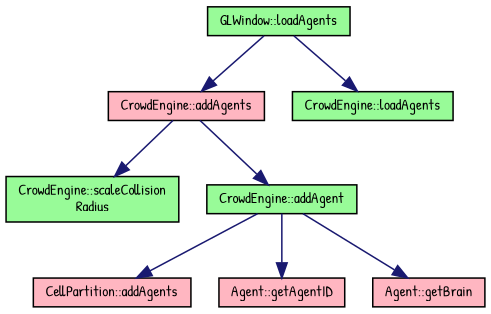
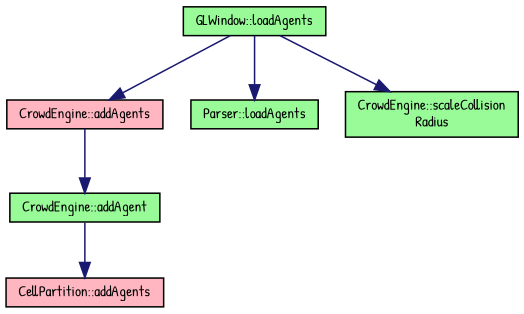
node "CrowdEngine::loadAgents": label "CrowdEngine::loadAgents" -> "Parser::loadAgents"
edge "CrowdEngine::addAgents" -> "CrowdEngine::scaleCollision Radius": now "GLWindow::loadAgents" -> "CrowdEngine::scaleCollision Radius"
node "Agent::getAgentID": removed
node "Agent::getBrain": removed
